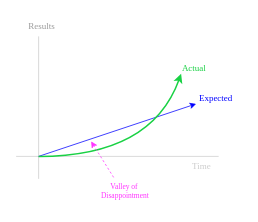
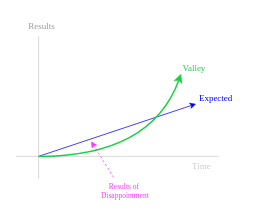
node "Actual": label "Actual" -> "Valley"
node "Valley of Disappointment": label "Valley of Disappointment" -> "Results of Disappointment"
